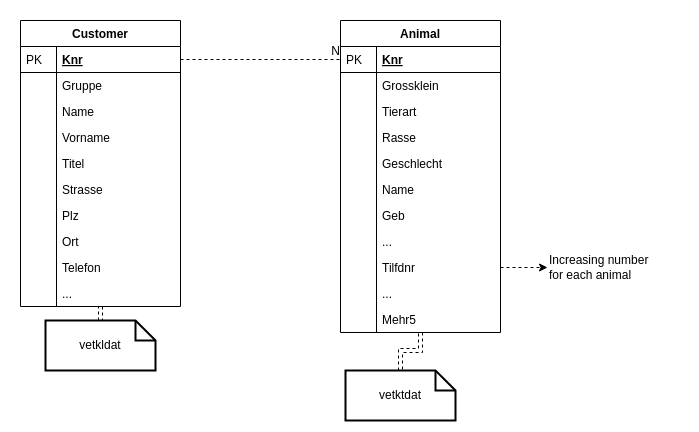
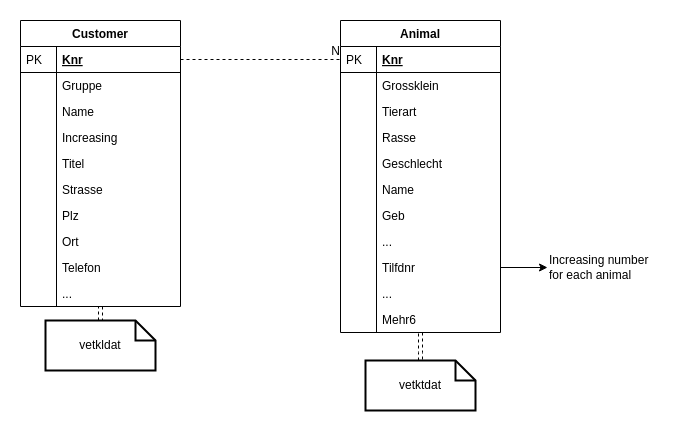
node "Vorname": label "Vorname" -> "Increasing"
edge "Tilfdnr" -> "Increasing number for each animal": style dashed -> solid
node "Mehr5": label "Mehr5" -> "Mehr6"
node "vetktdat": moved (401, 396) -> (421, 386)
